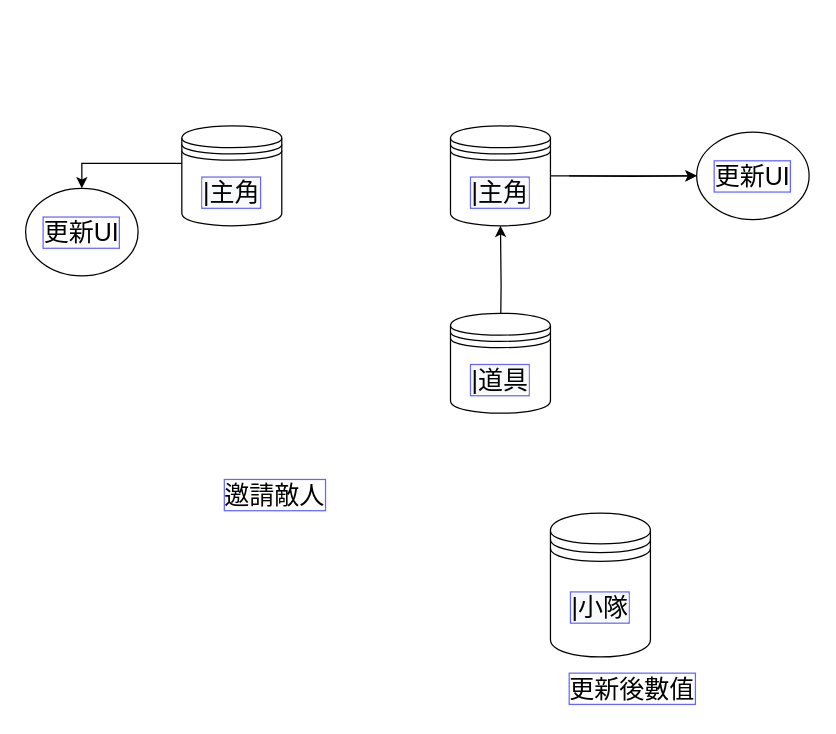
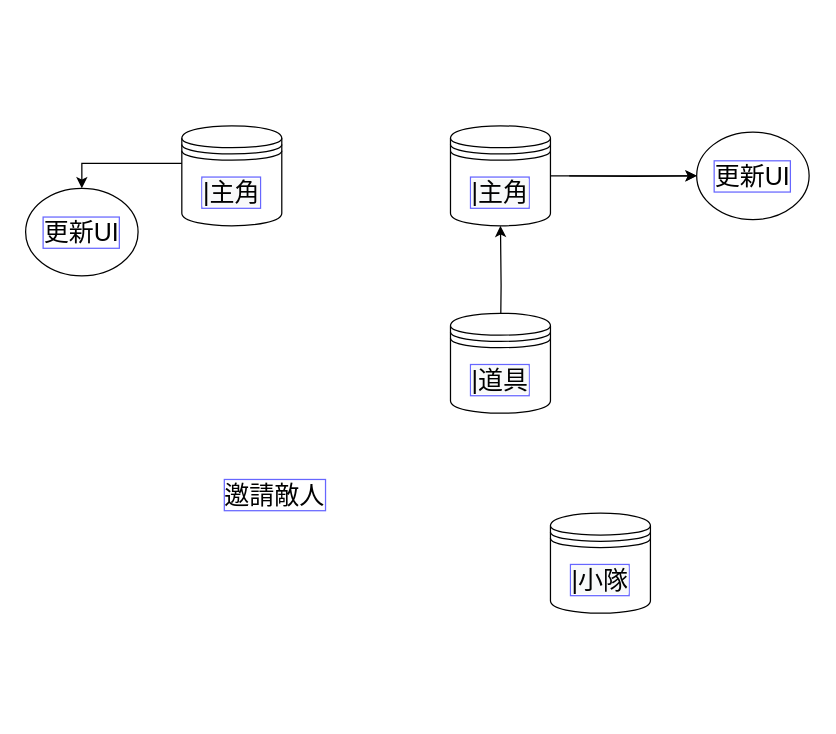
node "|小隊": size 100x144 -> 100x100
node "更新後數值": removed
